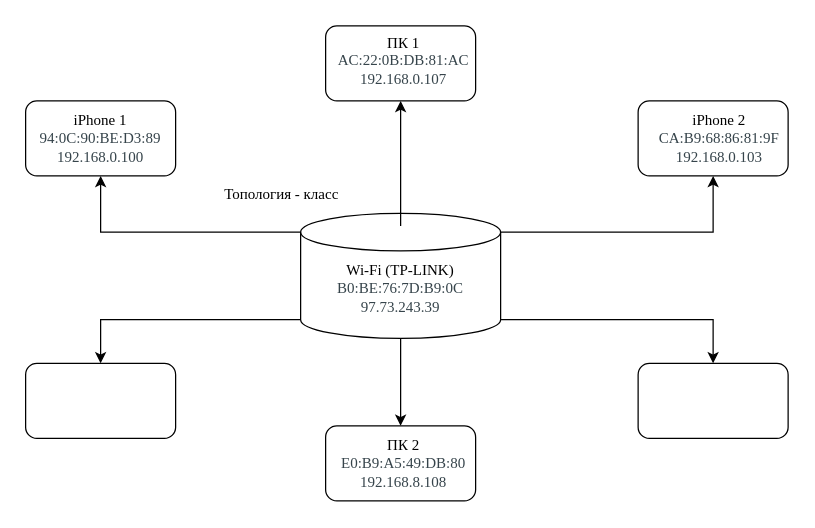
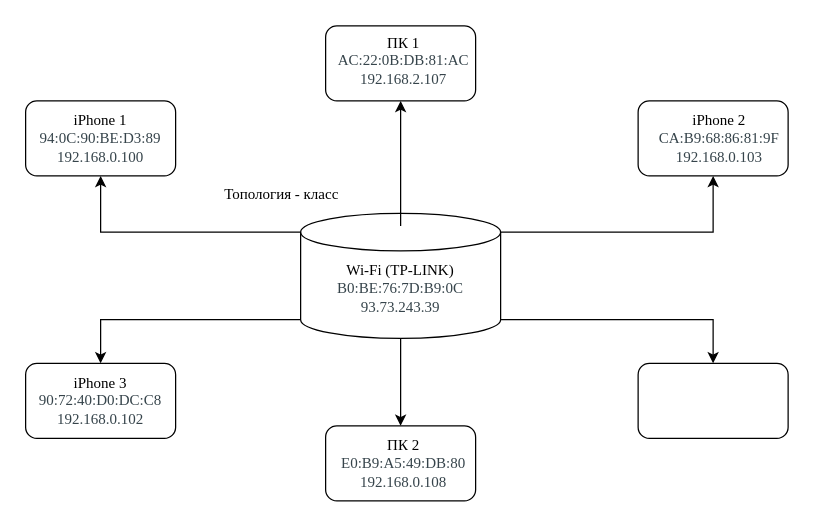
node "ПК 1 AC:22:0B:DB:81:AC 192.168.0.107": label "ПК 1 AC:22:0B:DB:81:AC 192.168.0.107" -> "ПК 1 AC:22:0B:DB:81:AC 192.168.2.107"
node "Wi-Fi (TP-LINK) B0:BE:76:7D:B9:0C 97.73.243.39": label "Wi-Fi (TP-LINK) B0:BE:76:7D:B9:0C 97.73.243.39" -> "Wi-Fi (TP-LINK) B0:BE:76:7D:B9:0C 93.73.243.39"
node "iPhone 3 90:72:40:D0:DC:C8 192.168.0.102": added
node "ПК 2 E0:B9:A5:49:DB:80 192.168.8.108": label "ПК 2 E0:B9:A5:49:DB:80 192.168.8.108" -> "ПК 2 E0:B9:A5:49:DB:80 192.168.0.108"
